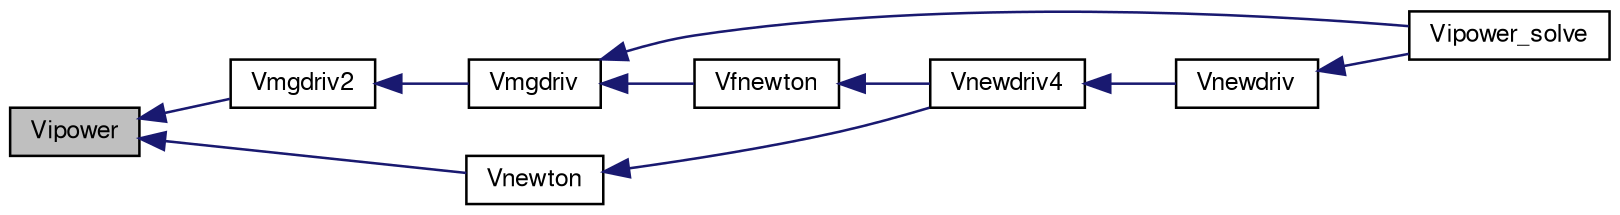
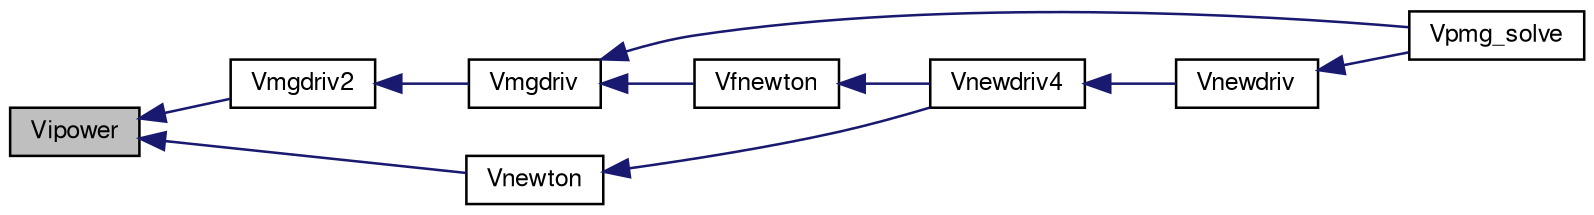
node "Vipower_solve": label "Vipower_solve" -> "Vpmg_solve"
